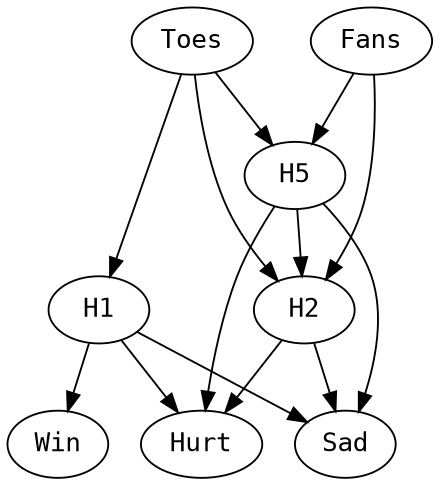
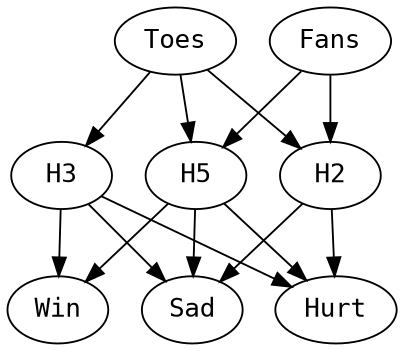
edge "H5" -> "H2": now "H5" -> "Win"
node "H1": label "H1" -> "H3"
